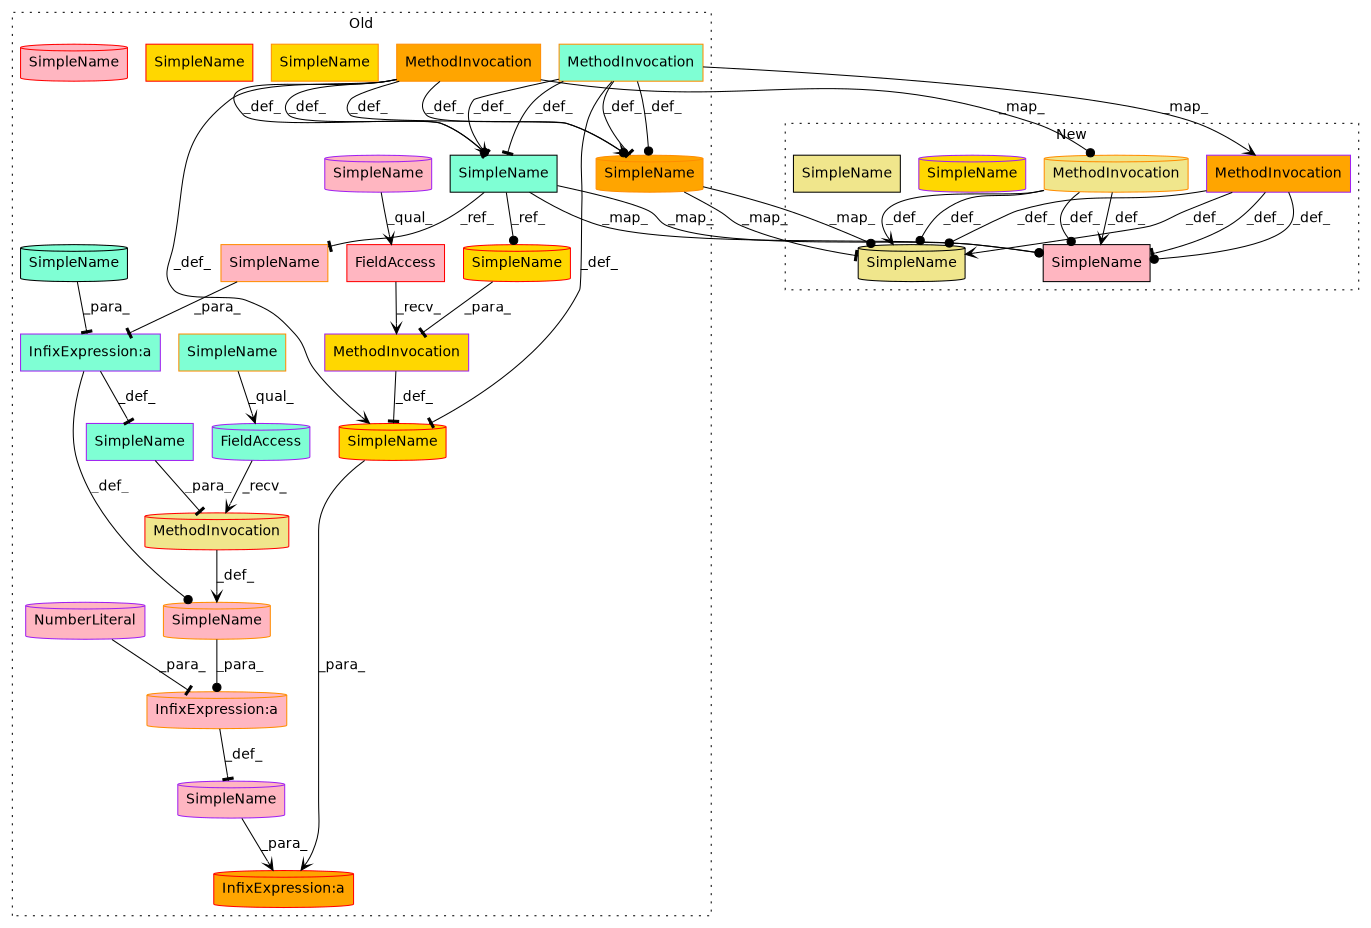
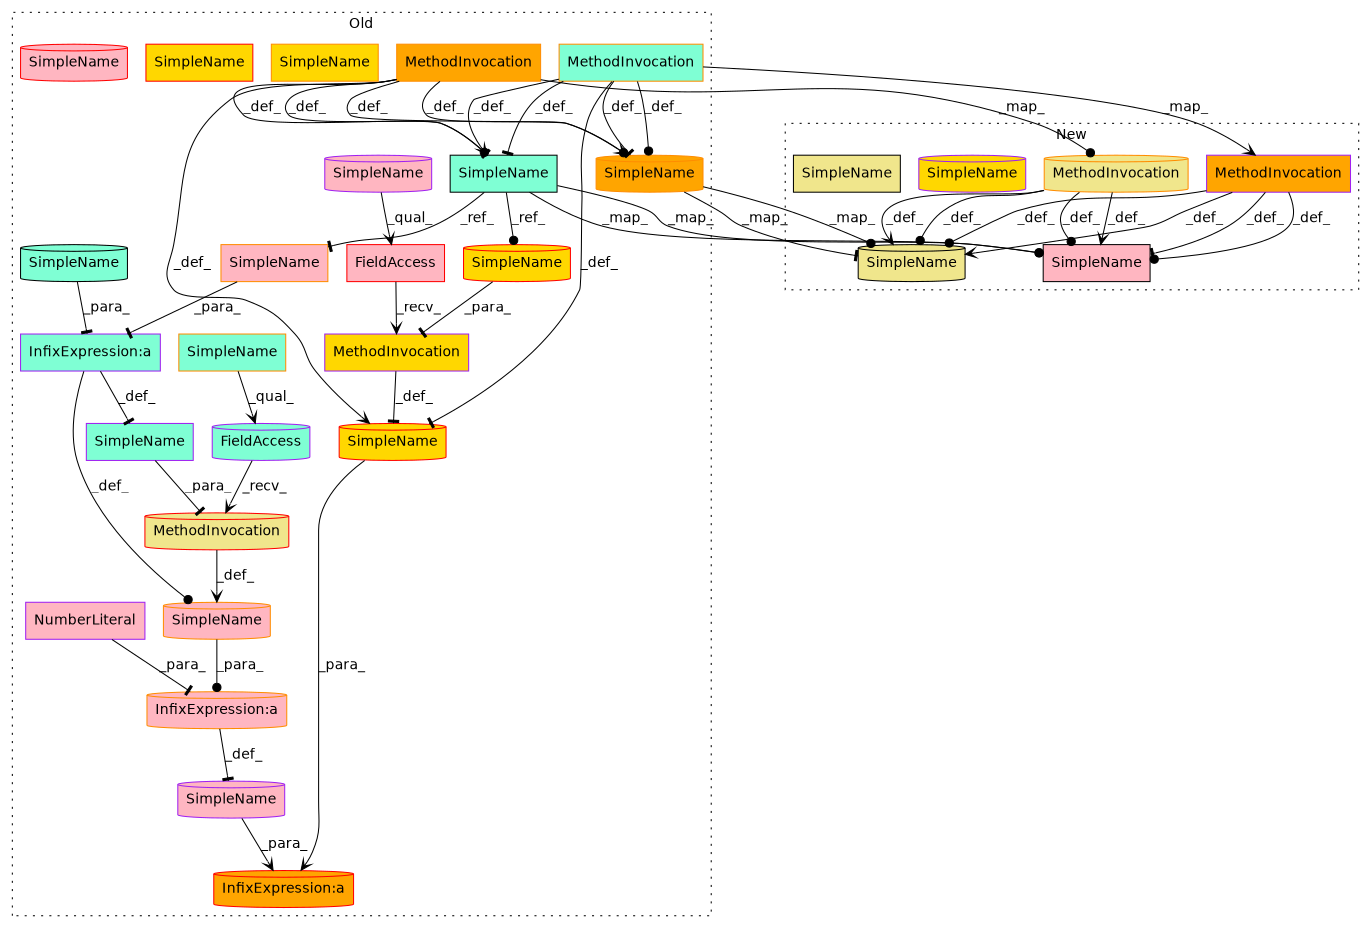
node "NumberLiteral": shape cylinder -> box
